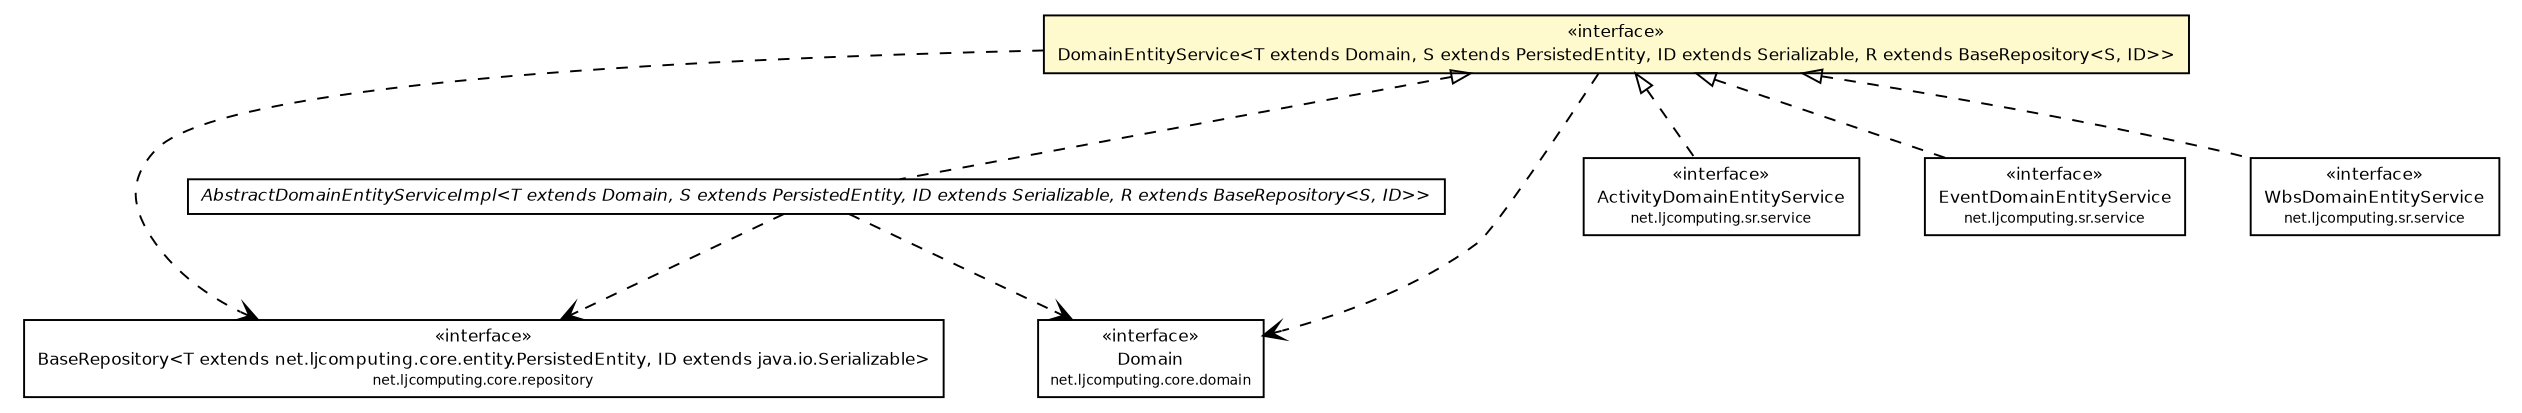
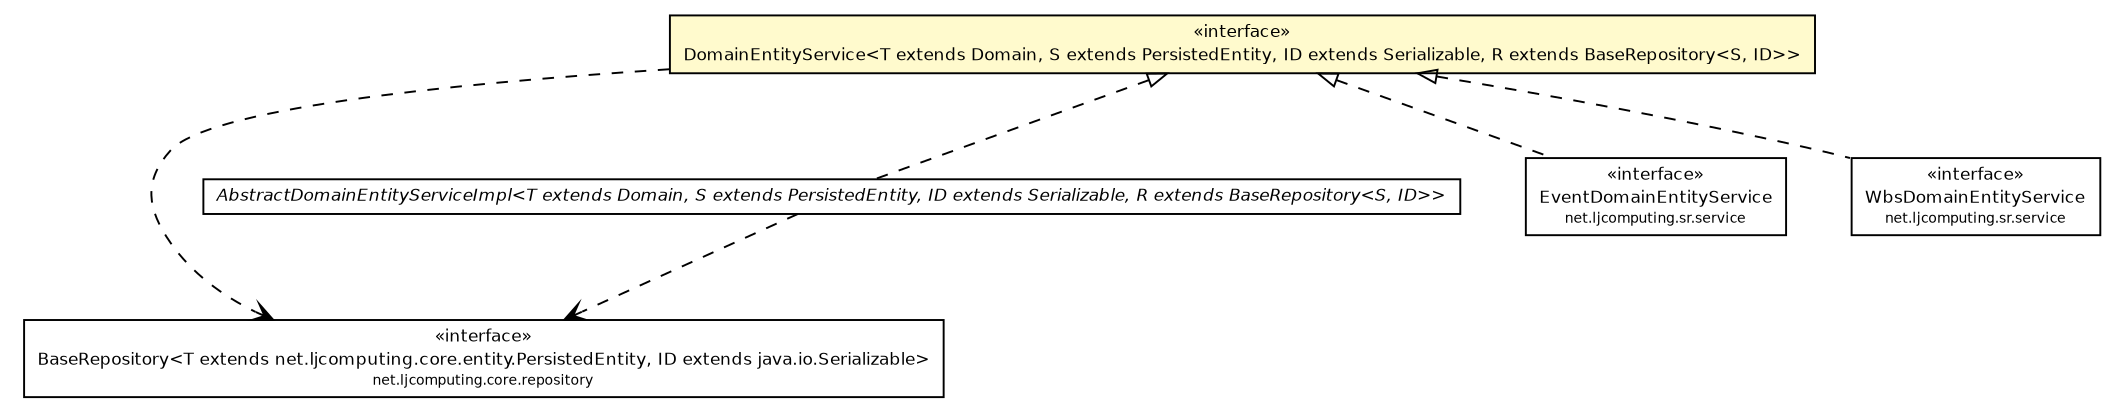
node "ActivityDomainEntityService": removed
node "Domain": removed
